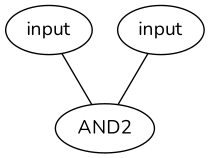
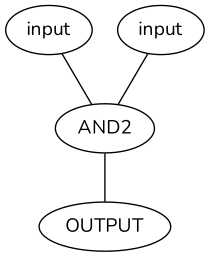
node "OUTPUT": added
